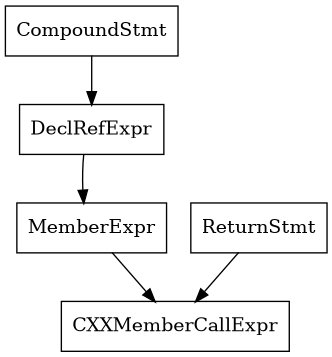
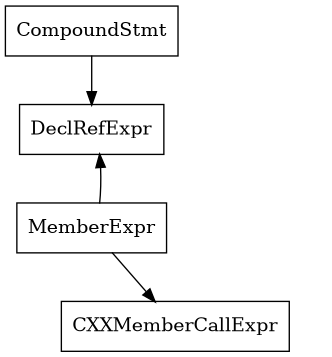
edge "DeclRefExpr" -> "MemberExpr": reversed
node "ReturnStmt": removed
